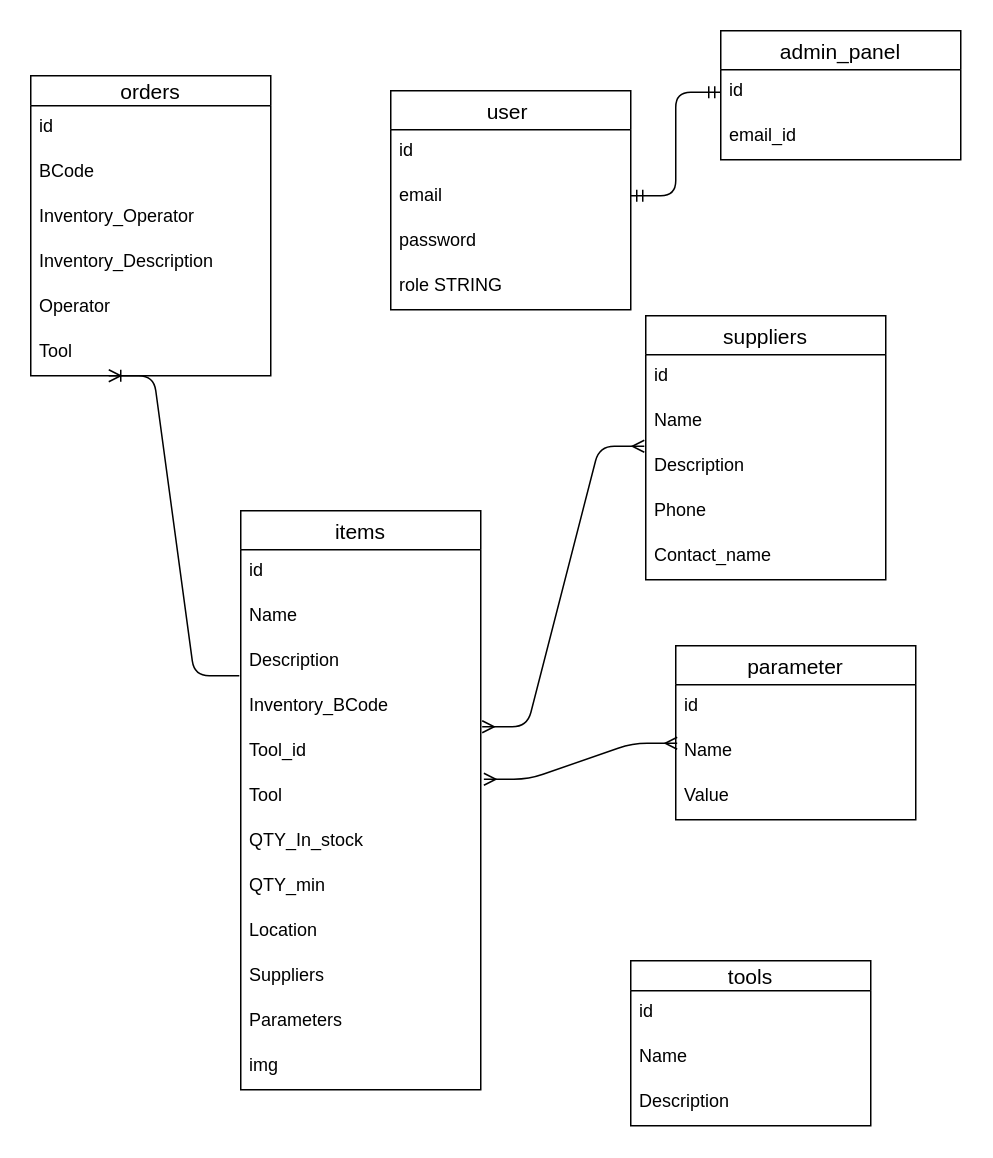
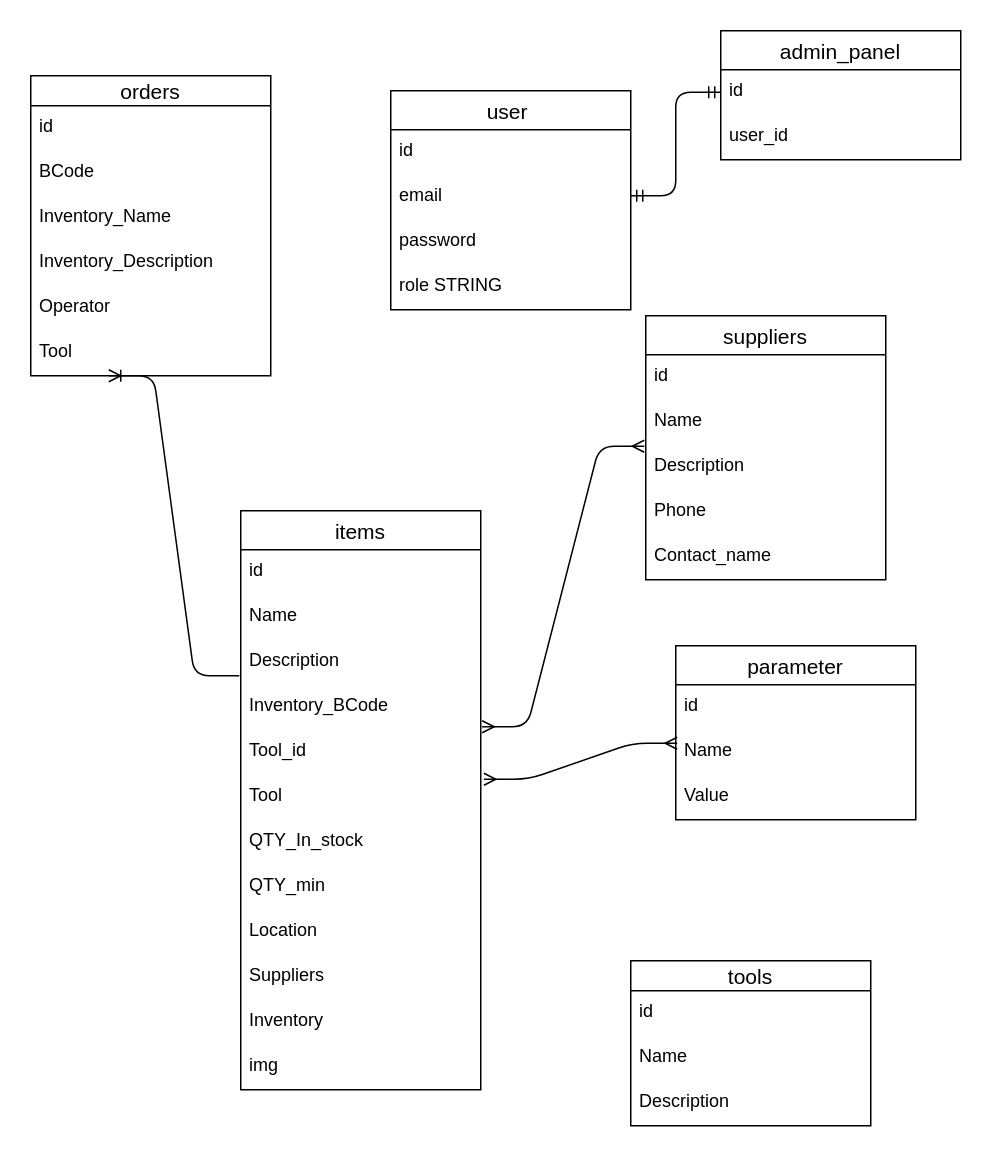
node "email_id": label "email_id" -> "user_id"
node "Inventory_Operator": label "Inventory_Operator" -> "Inventory_Name"
node "Parameters": label "Parameters" -> "Inventory"
